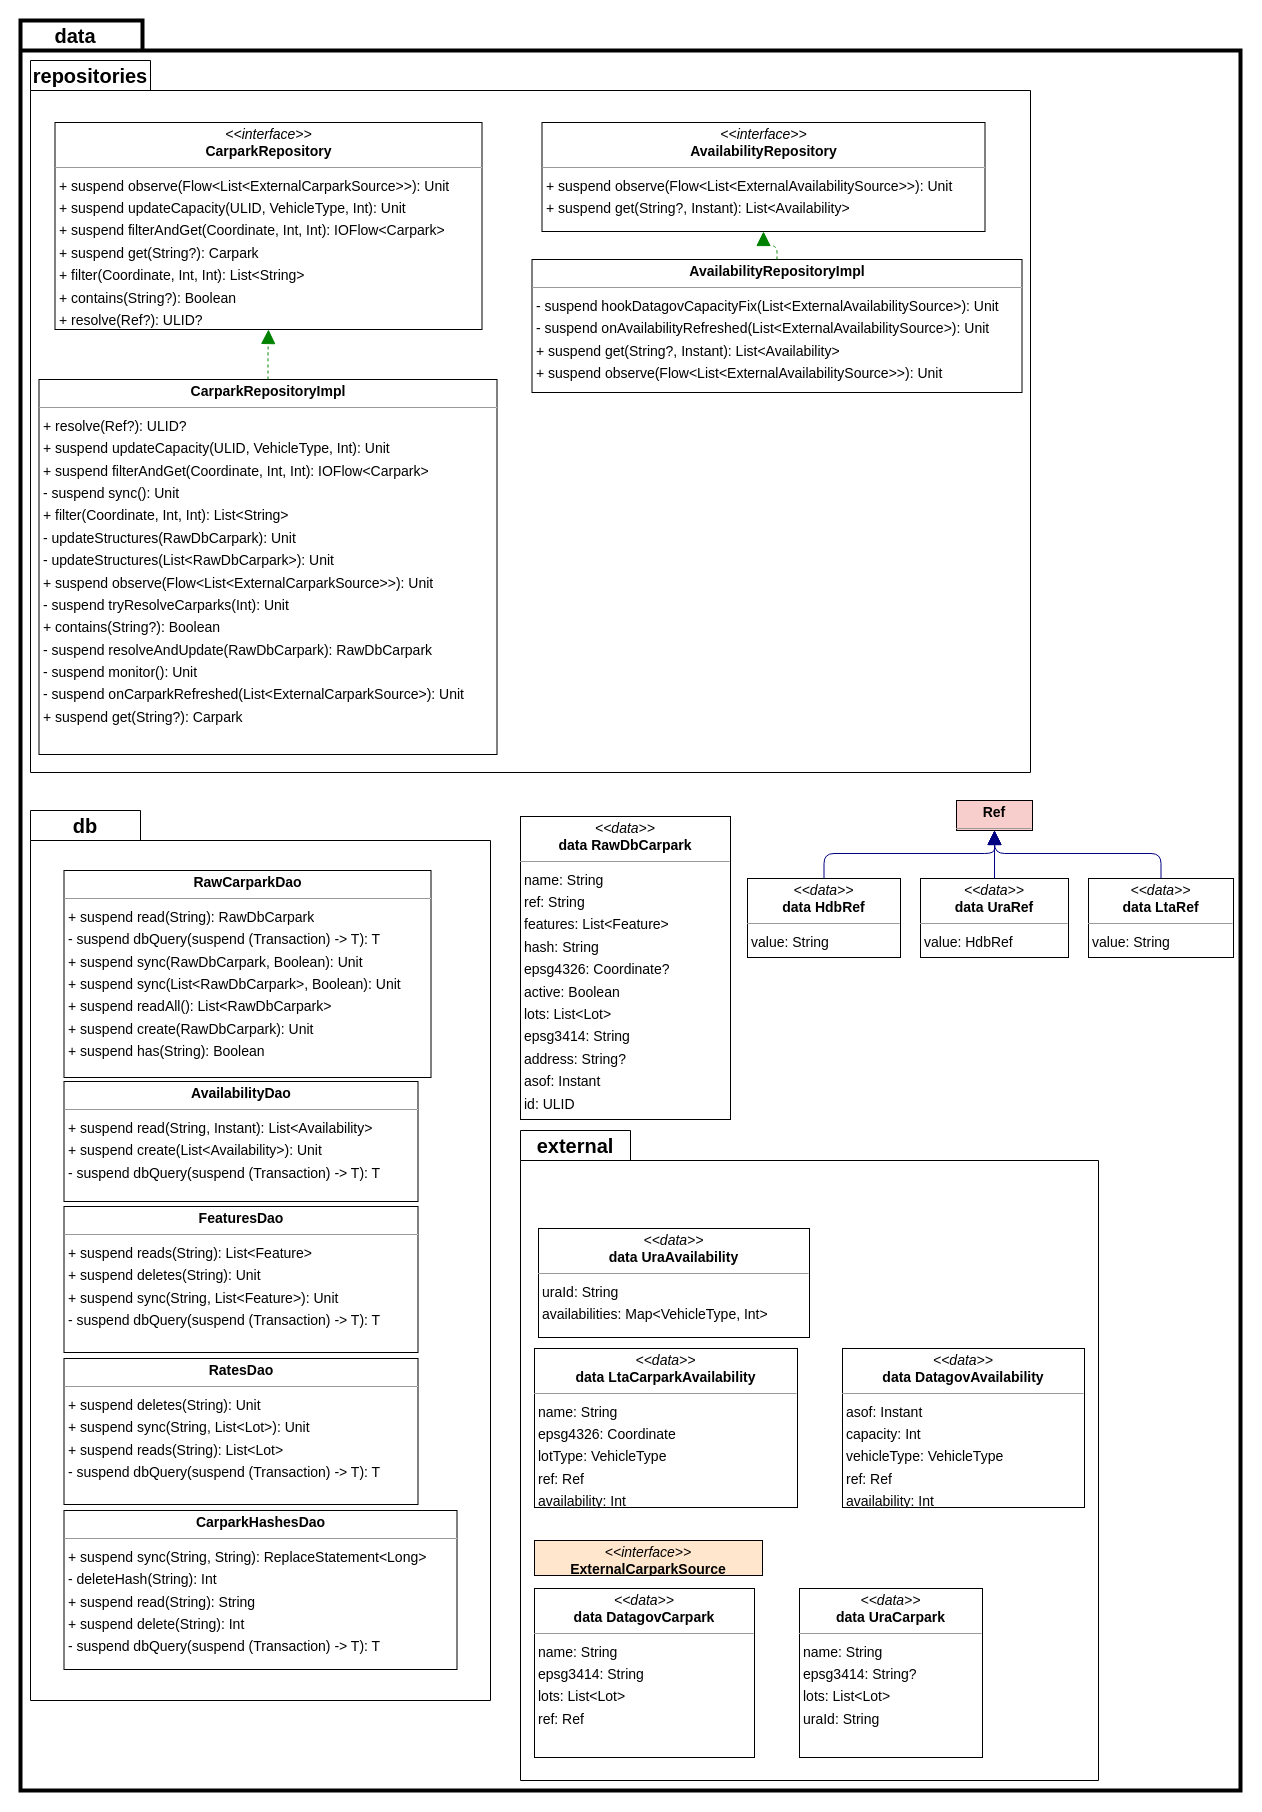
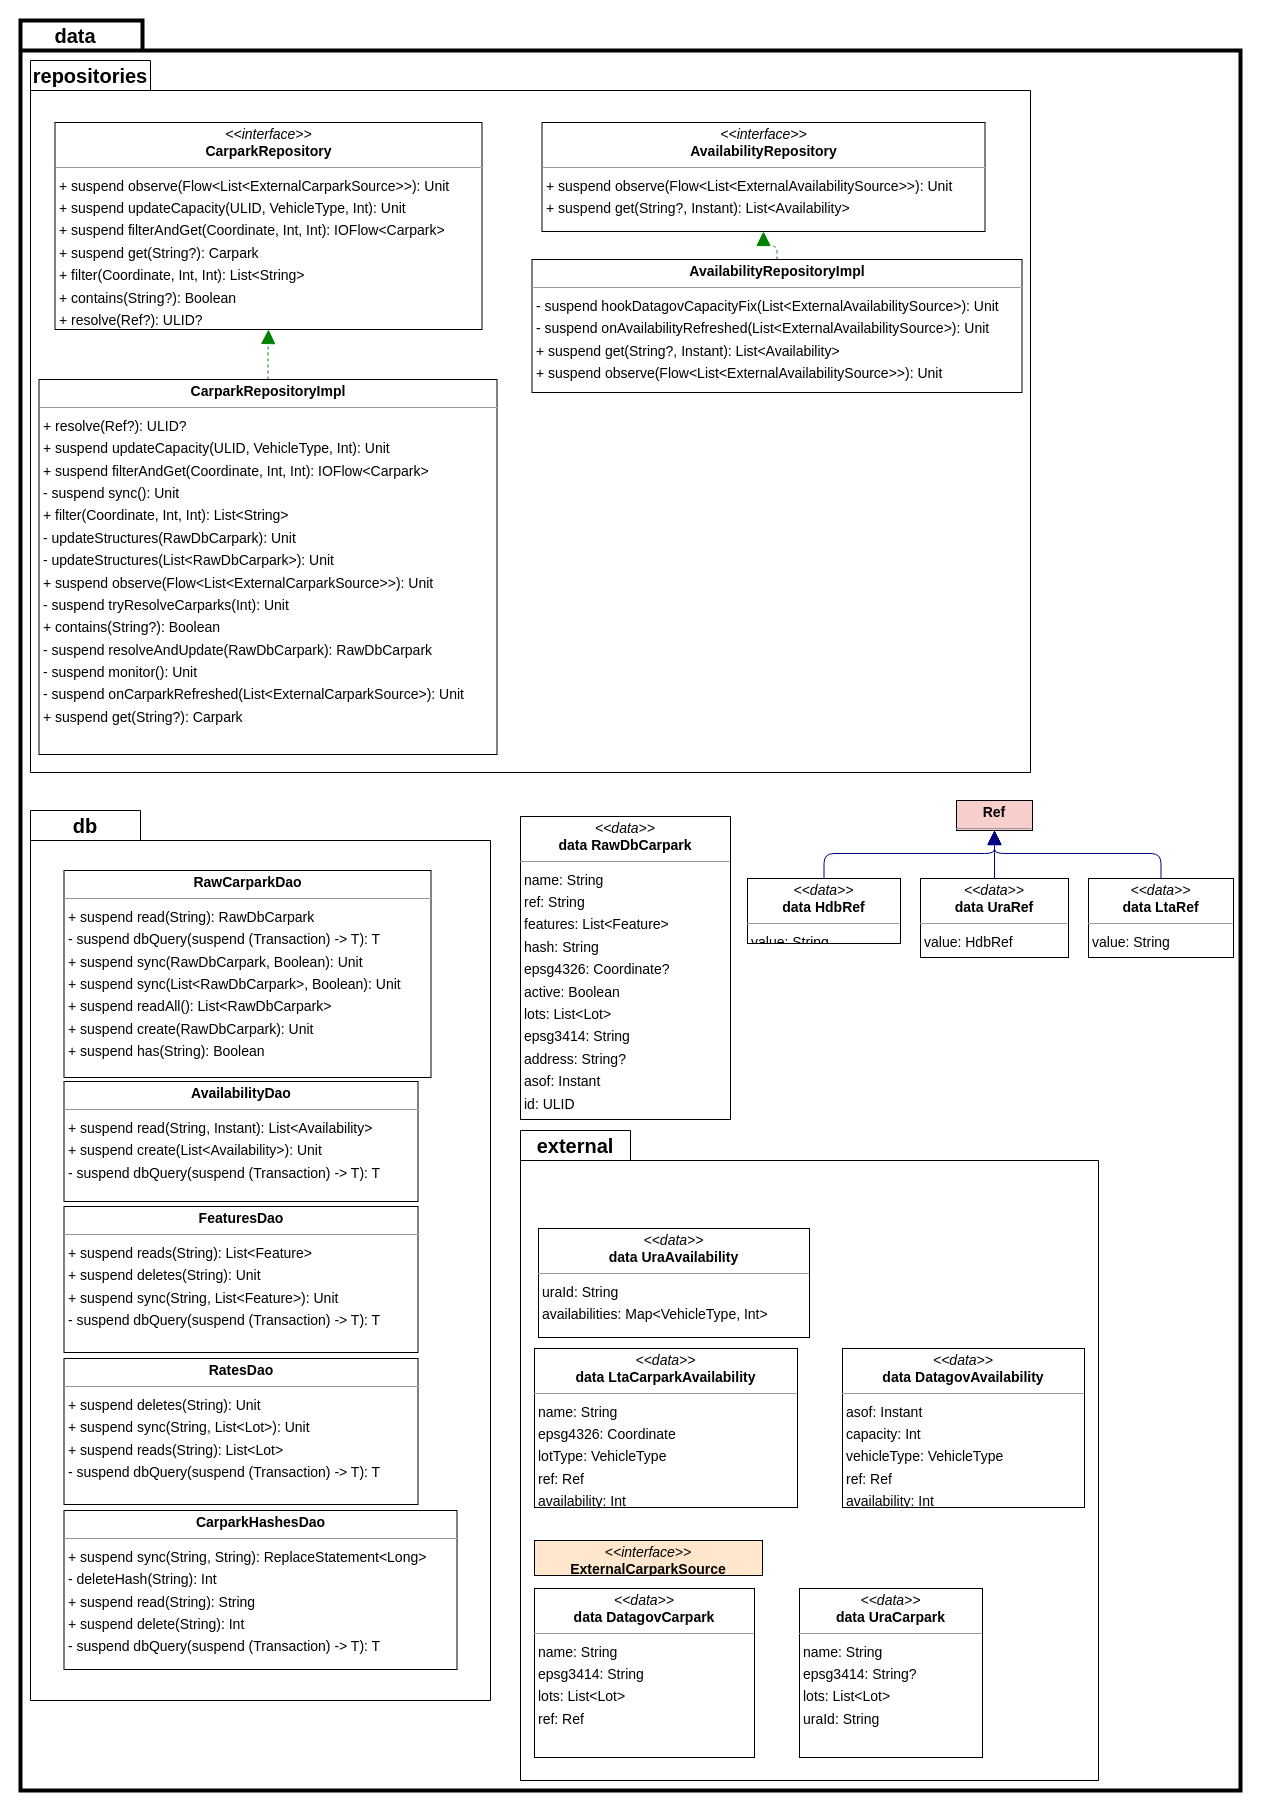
edge "<<data>> data LtaRef value: String" -> "Ref": arrowhead open -> block
node "<<data>> data HdbRef value: String": size 153x79 -> 153x65
